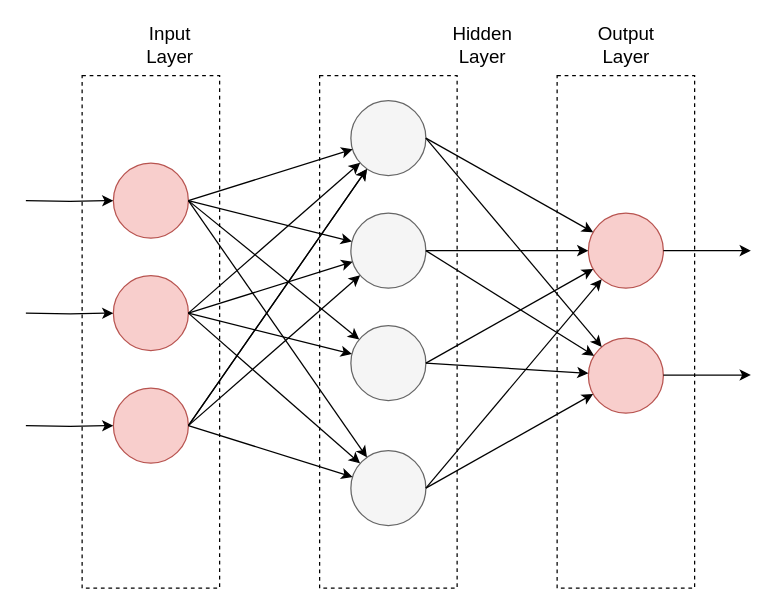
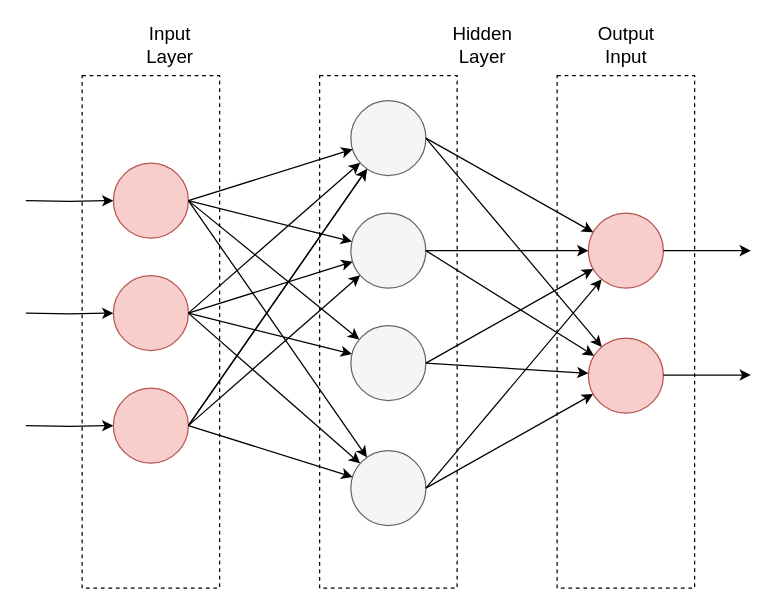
node "Output Layer": label "Output Layer" -> "Output Input"
